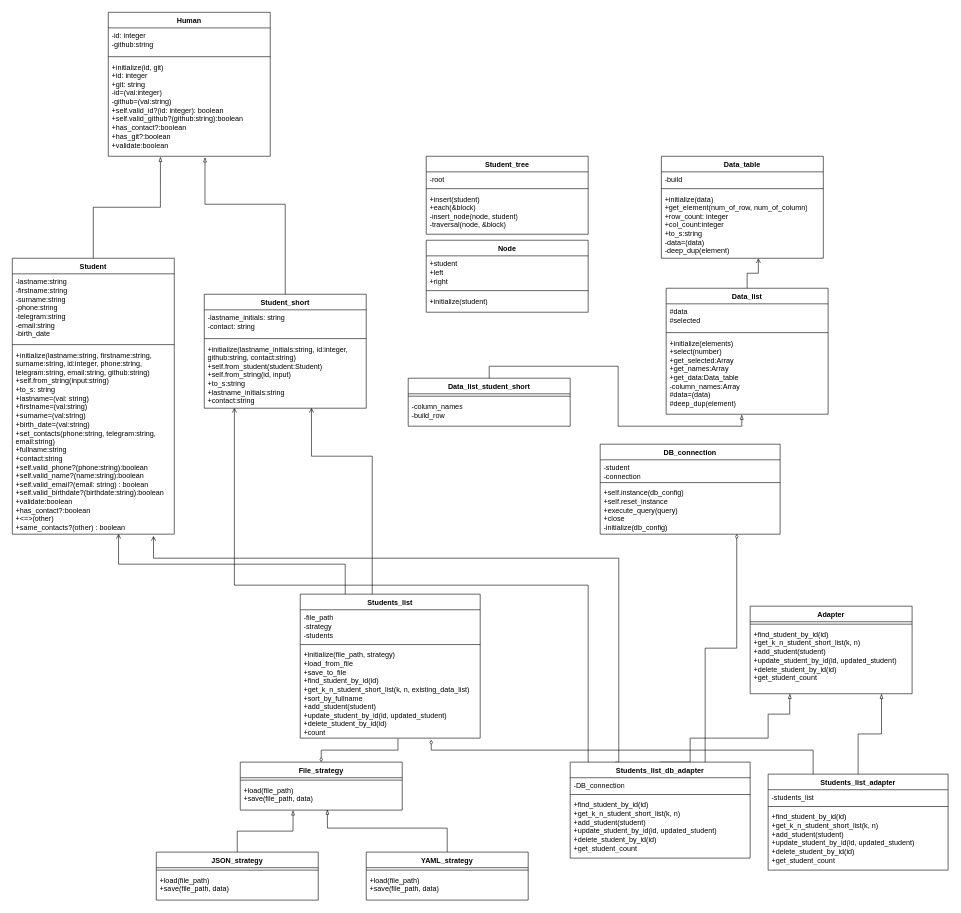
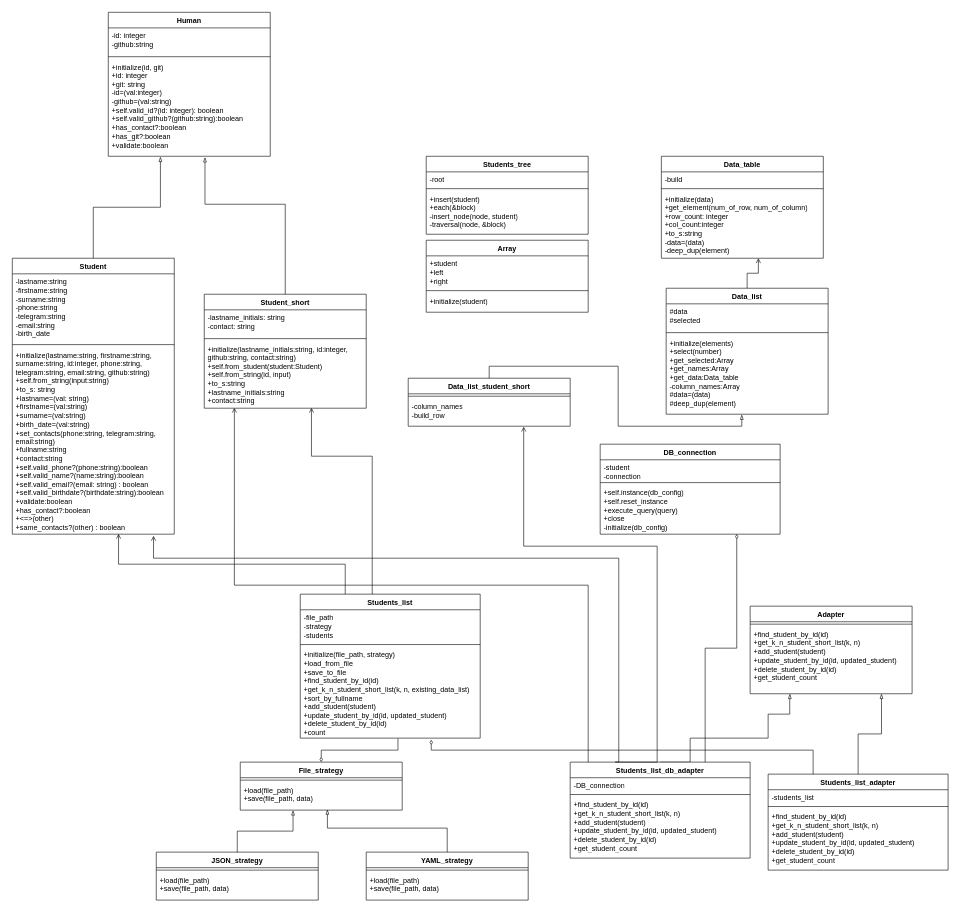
node "Student_tree": label "Student_tree" -> "Students_tree"
node "Node": label "Node" -> "Array"
edge "Students_list_db_adapter" -> "-column_names -build_row": added
